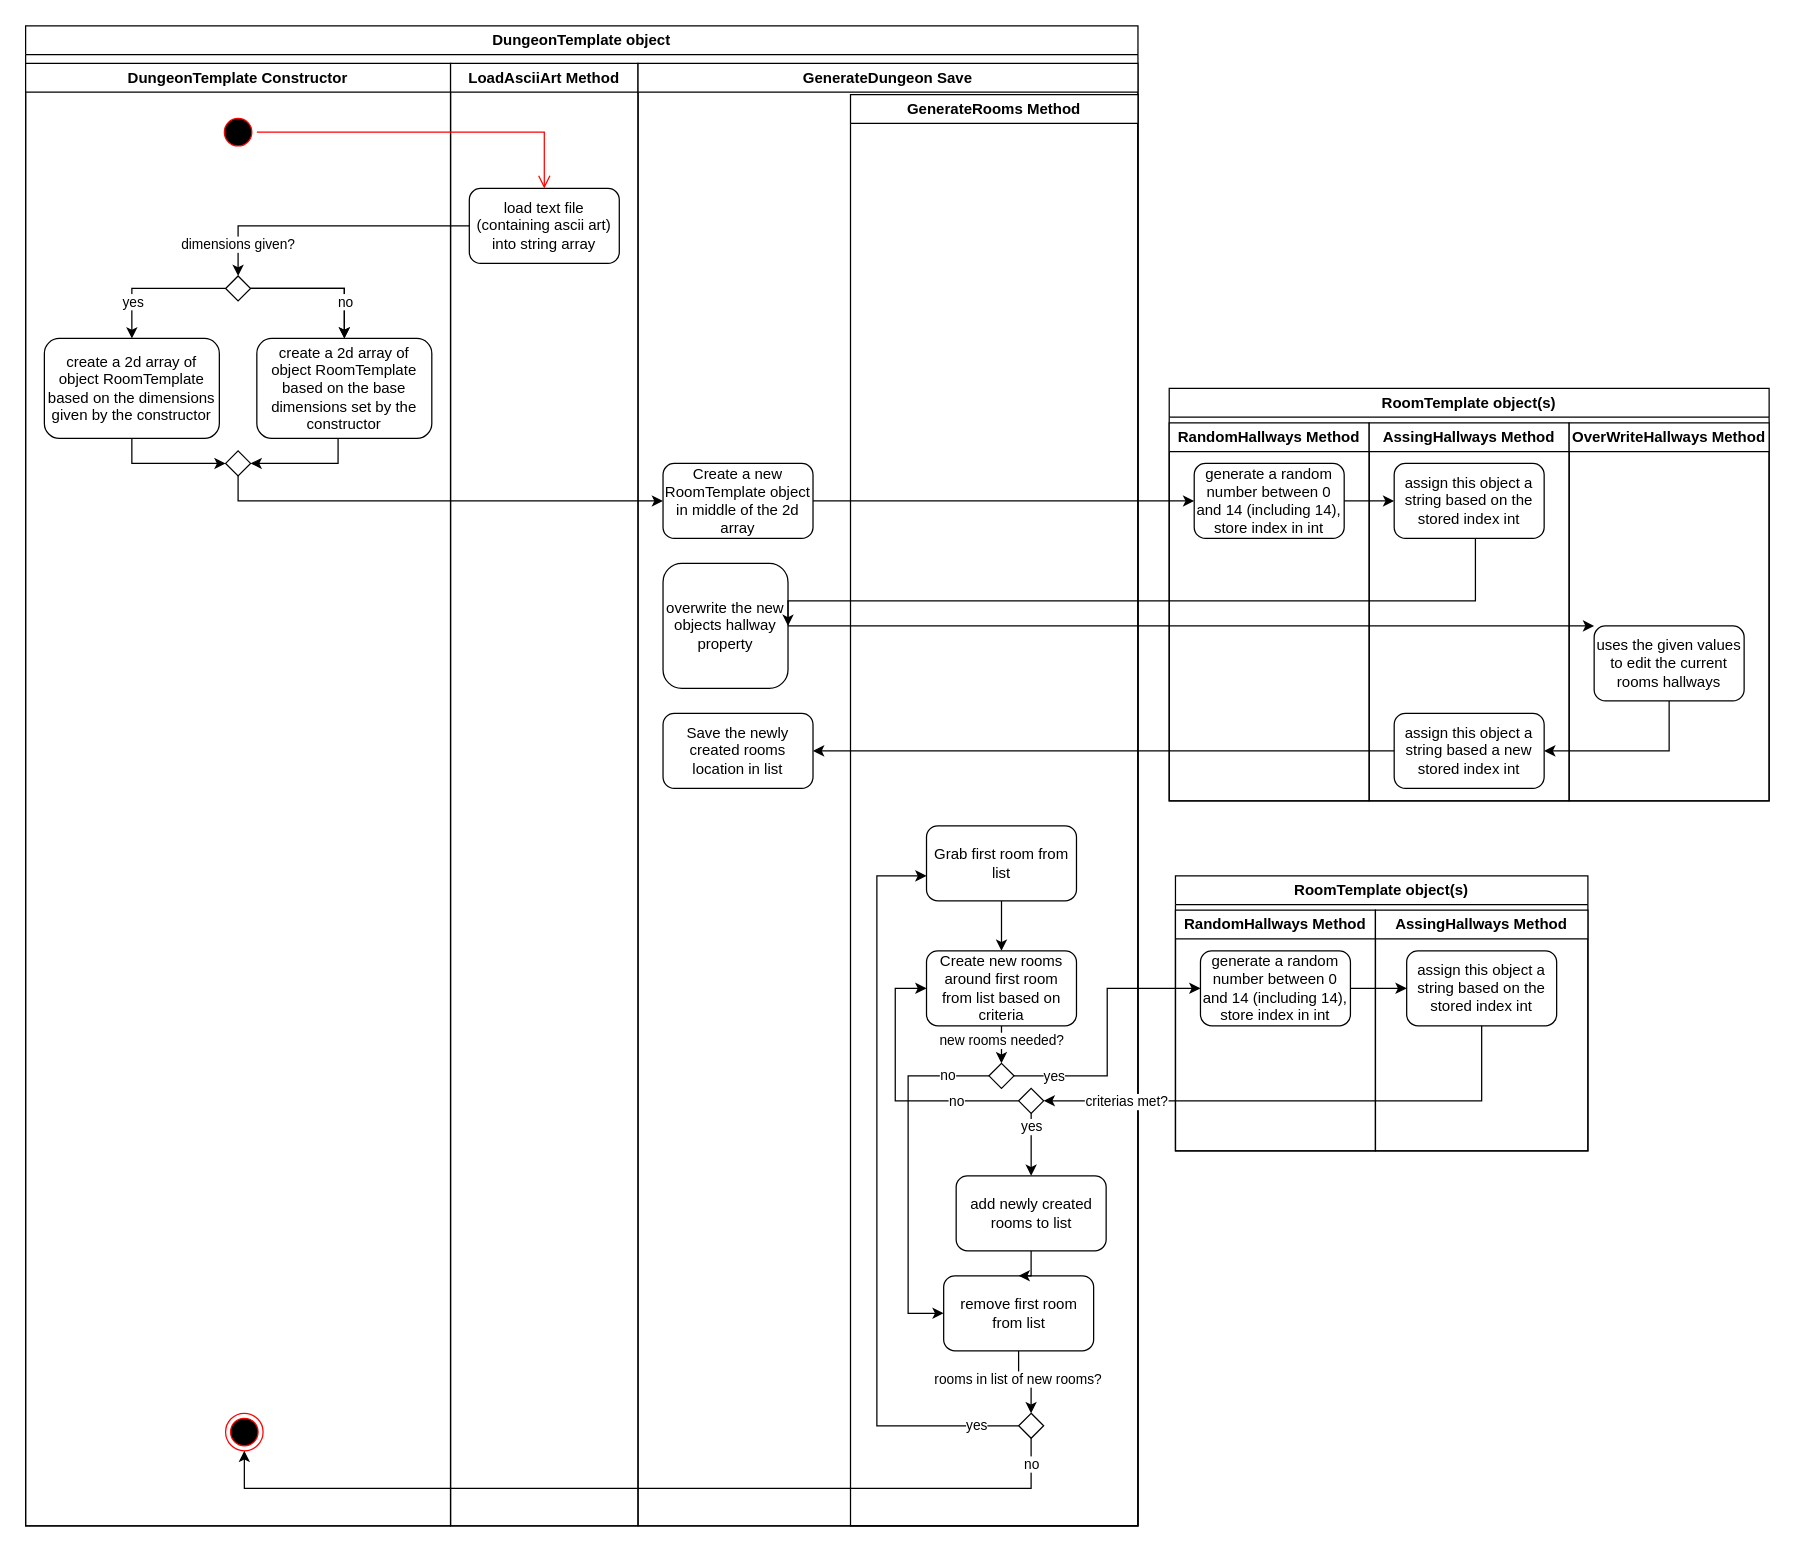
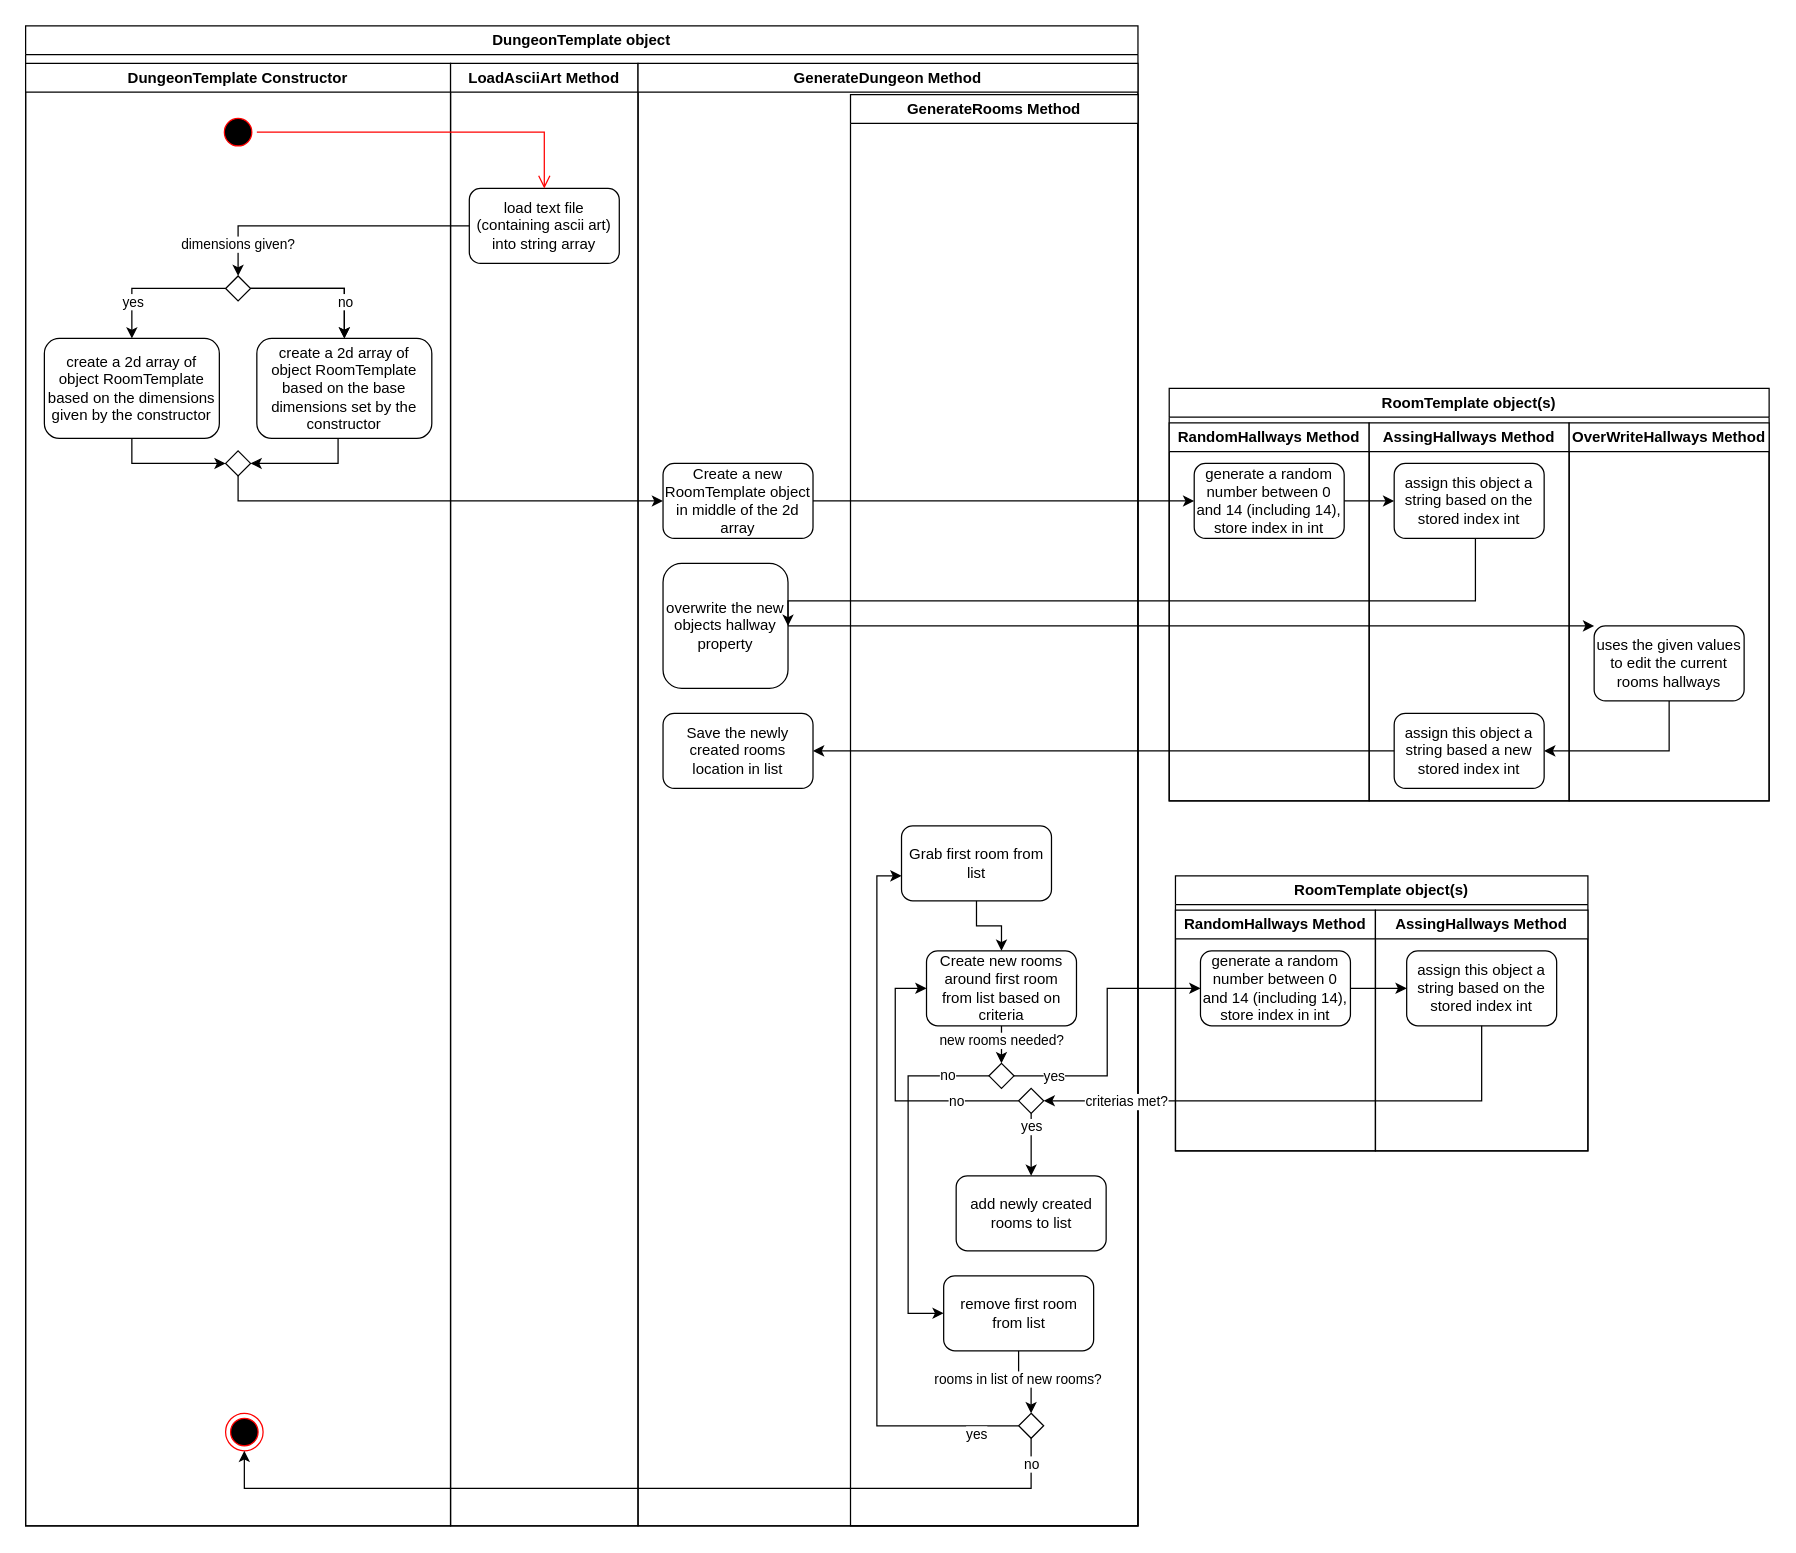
node "GenerateDungeon Save": label "GenerateDungeon Save" -> "GenerateDungeon Method"
node "Grab first room from list": moved (1002, 863) -> (977, 863)
edge "add newly created rooms to list" -> "remove first room from list": removed
